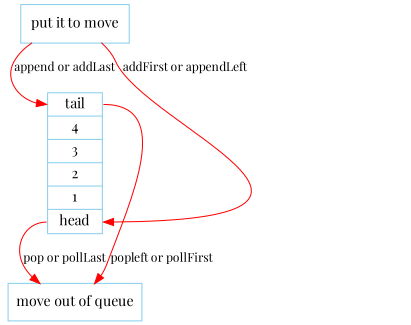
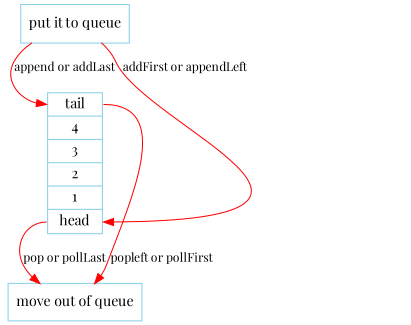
node "put it to move": label "put it to move" -> "put it to queue"
